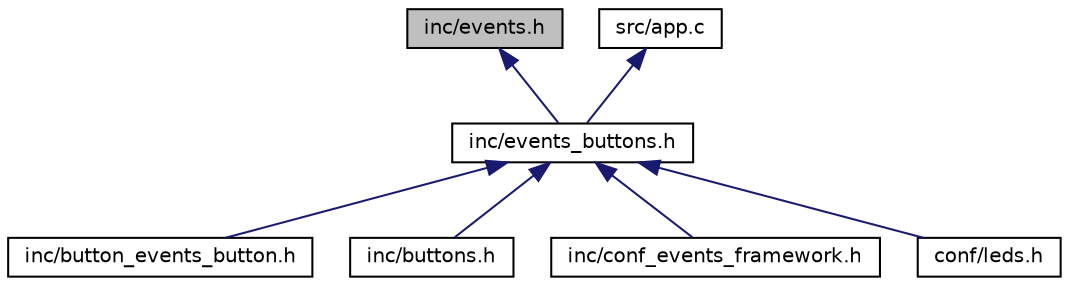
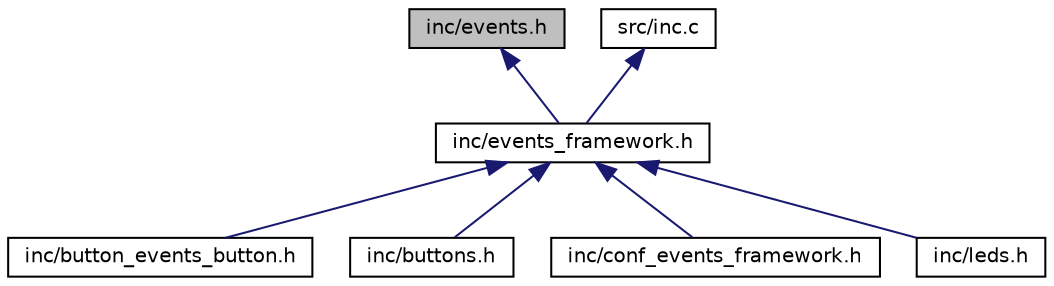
node "src/app.c": label "src/app.c" -> "src/inc.c"
node "inc/events_buttons.h": label "inc/events_buttons.h" -> "inc/events_framework.h"
node "conf/leds.h": label "conf/leds.h" -> "inc/leds.h"
